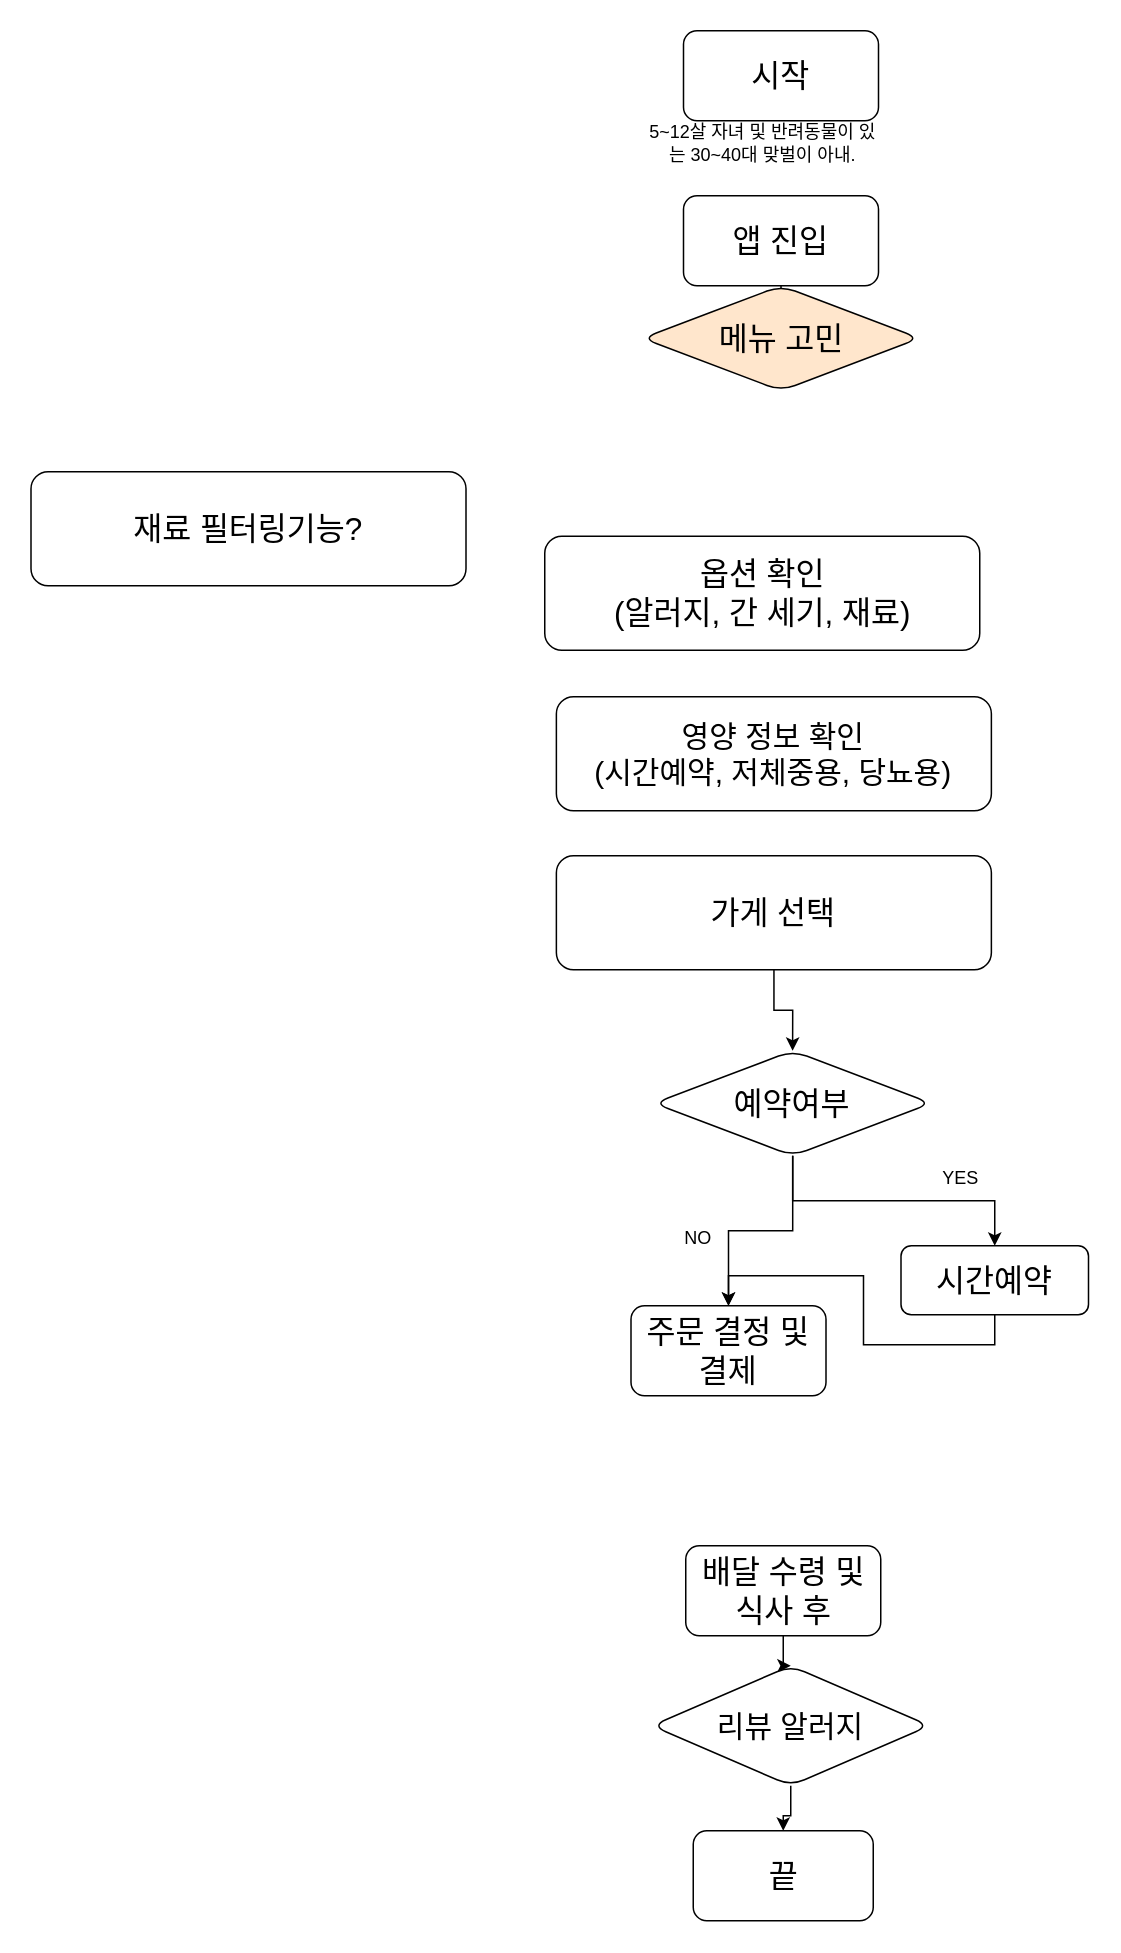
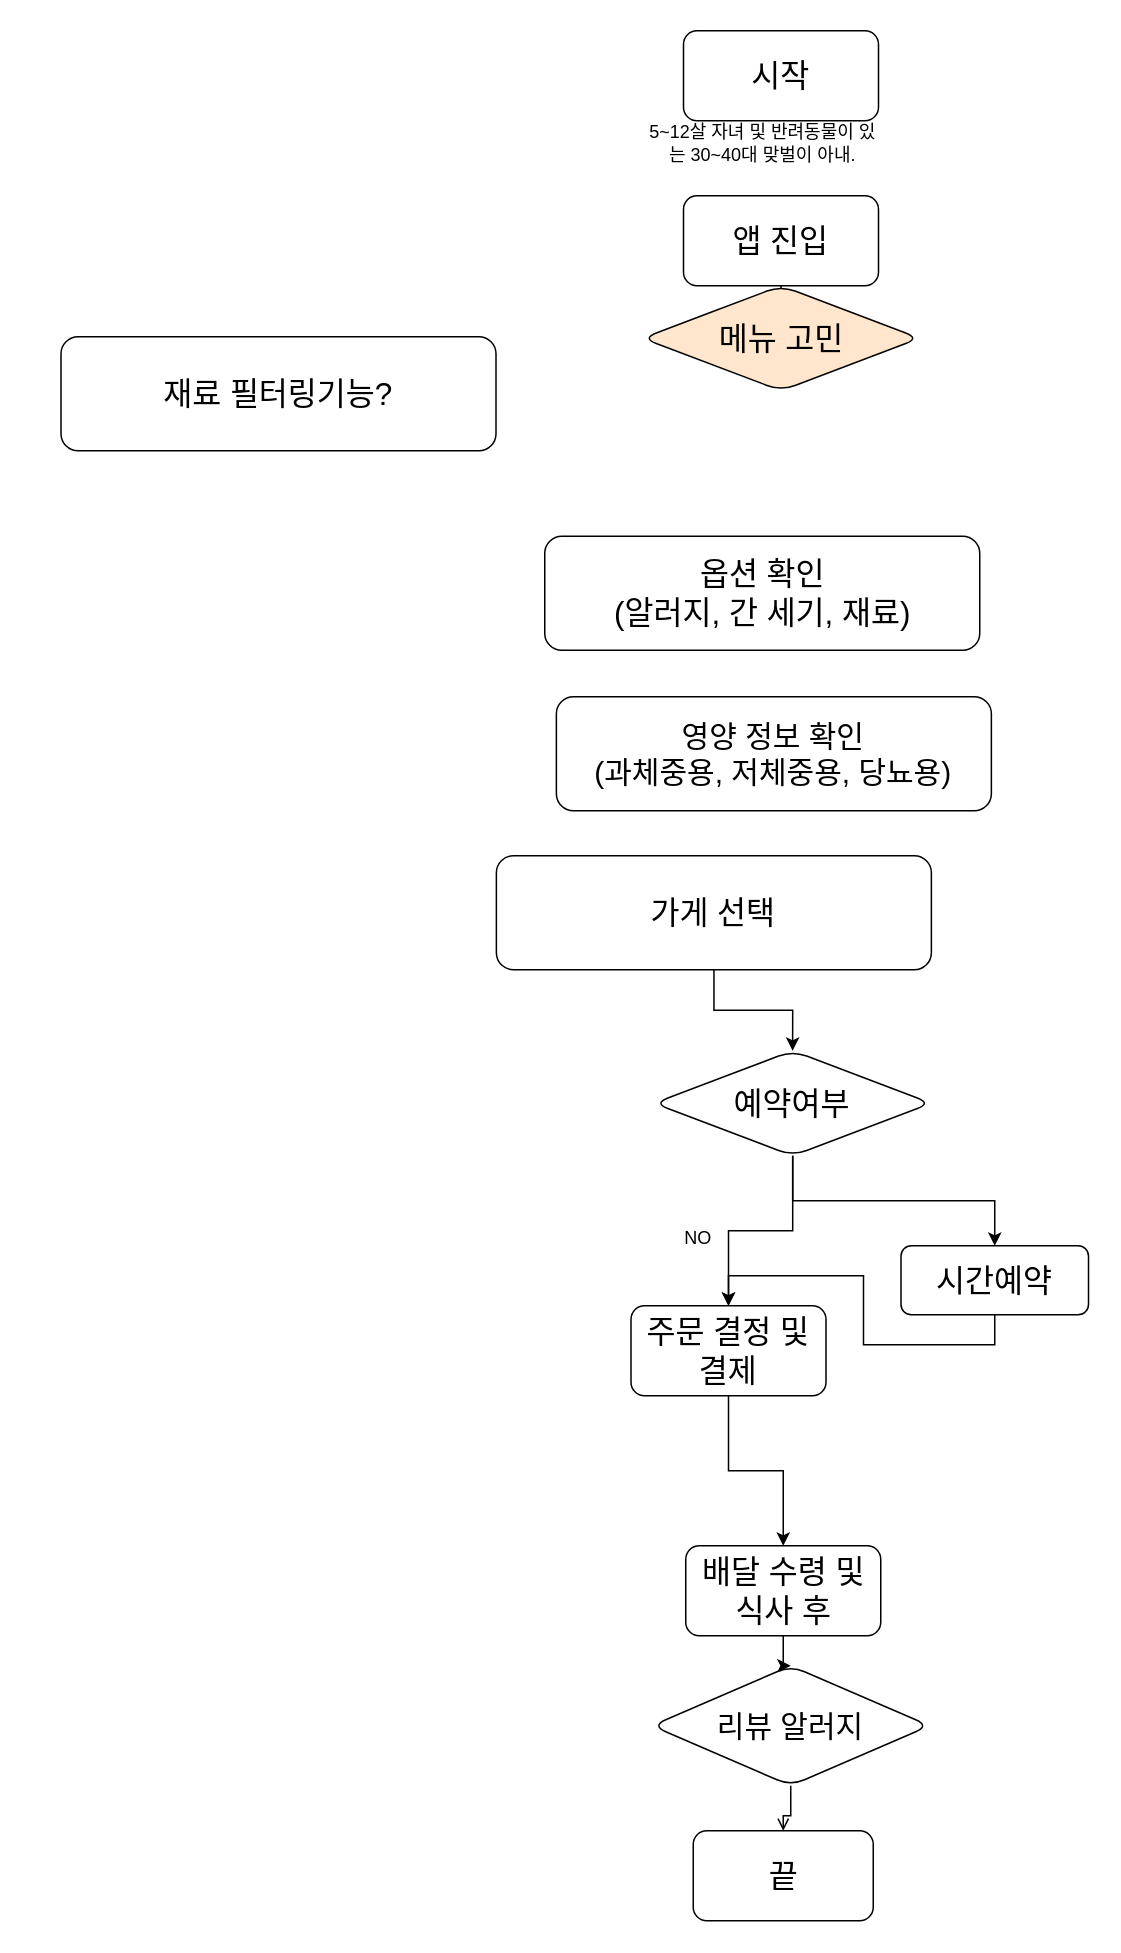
node "재료 필터링기능?": moved (248, 529) -> (278, 394)
node "영양 정보 확인 (시간예약, 저체중용, 당뇨용)": label "영양 정보 확인 (시간예약, 저체중용, 당뇨용)" -> "영양 정보 확인 (과체중용, 저체중용, 당뇨용)"
node "가게 선택": moved (774, 913) -> (714, 913)
node "YES": removed
edge "주문 결정 및 결제" -> "배달 수령 및 식사 후": added
edge "리뷰 알러지" -> "끝": arrowhead classic -> open
